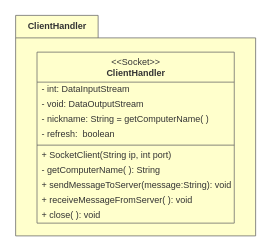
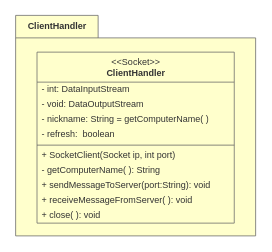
node "+ SocketClient(String ip, int port)": label "+ SocketClient(String ip, int port)" -> "+ SocketClient(Socket ip, int port)"
node "+ sendMessageToServer(message:String): void": label "+ sendMessageToServer(message:String): void" -> "+ sendMessageToServer(port:String): void"
